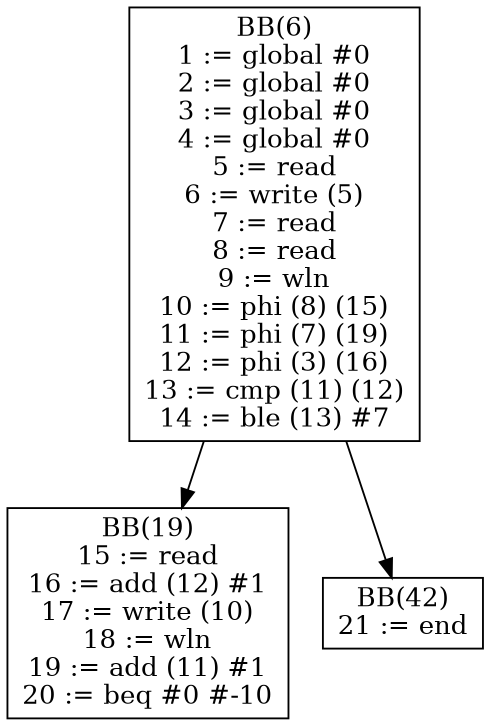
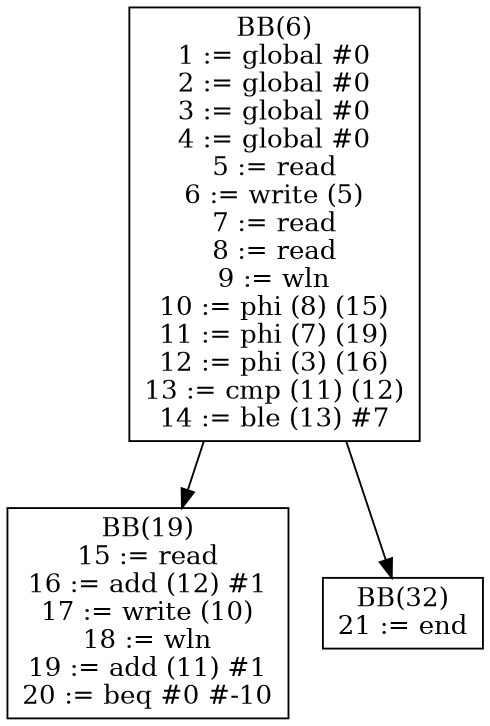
node "BB(42) 21 := end": label "BB(42) 21 := end" -> "BB(32) 21 := end"
